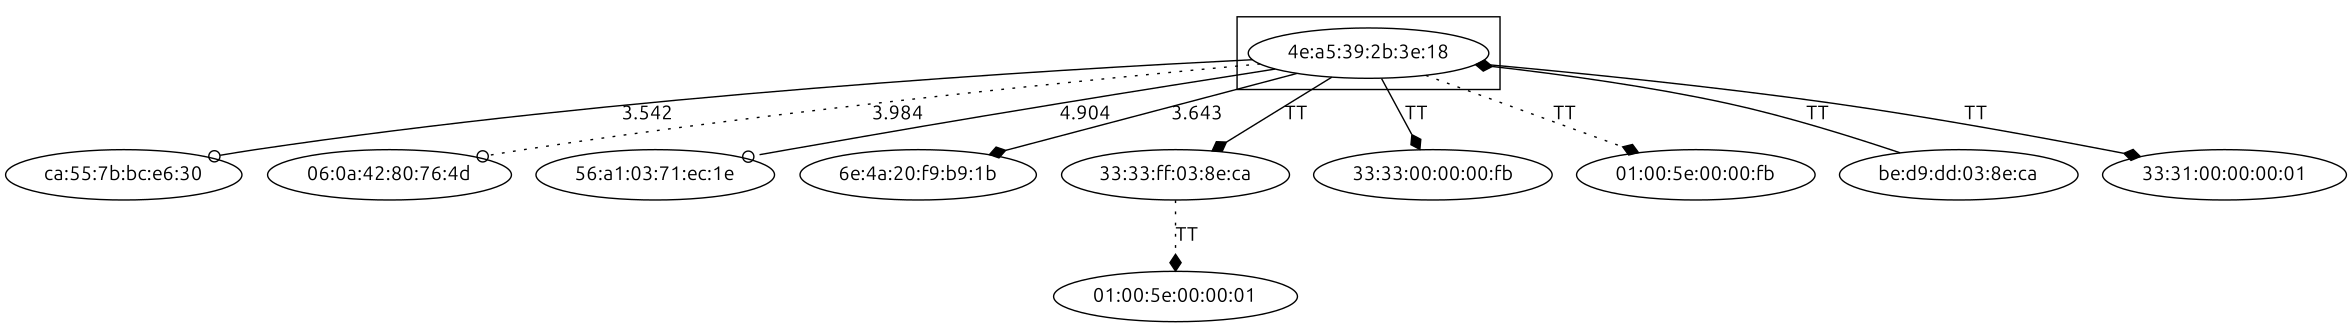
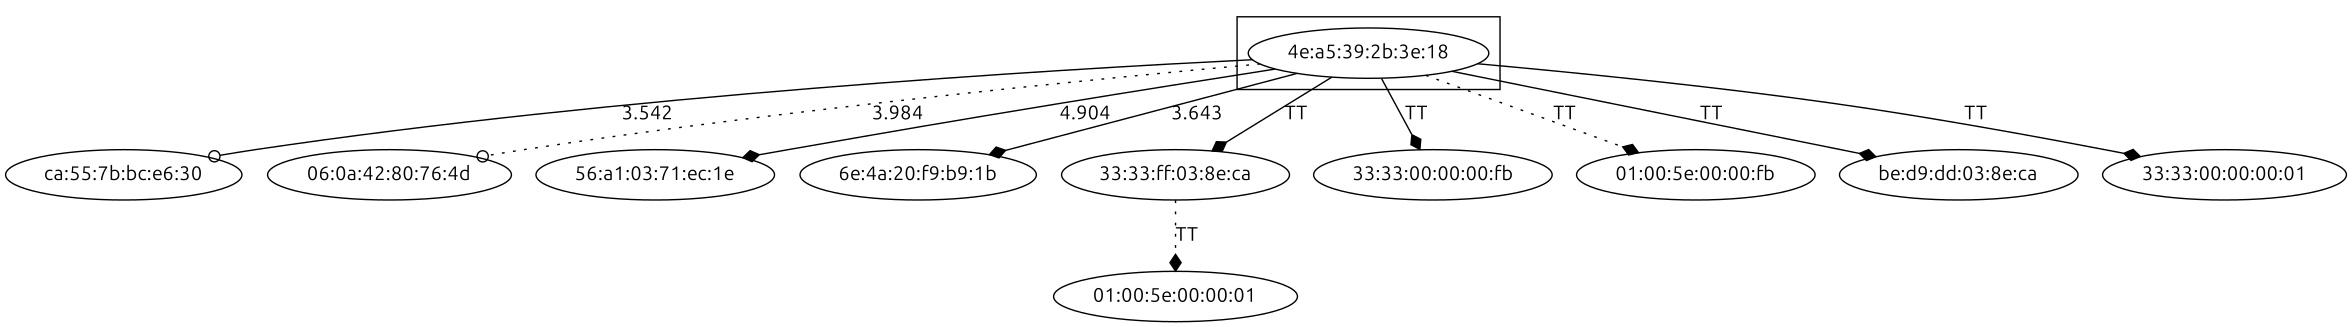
edge "be:d9:dd:03:8e:ca" -> "4e:a5:39:2b:3e:18": reversed
edge "4e:a5:39:2b:3e:18" -> "56:a1:03:71:ec:1e": arrowhead odot -> diamond
node "33:31:00:00:00:01": label "33:31:00:00:00:01" -> "33:33:00:00:00:01"
